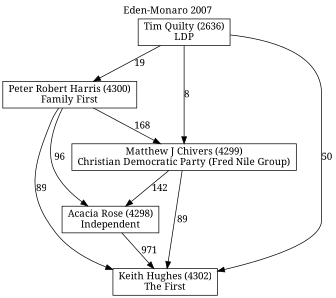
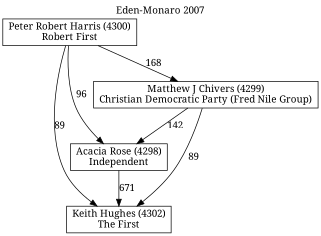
node "Tim Quilty (2636) LDP": removed
node "Peter Robert Harris (4300) Family First": label "Peter Robert Harris (4300) Family First" -> "Peter Robert Harris (4300) Robert First"
edge "Acacia Rose (4298) Independent" -> "Keith Hughes (4302) The First": label "971" -> "671"
